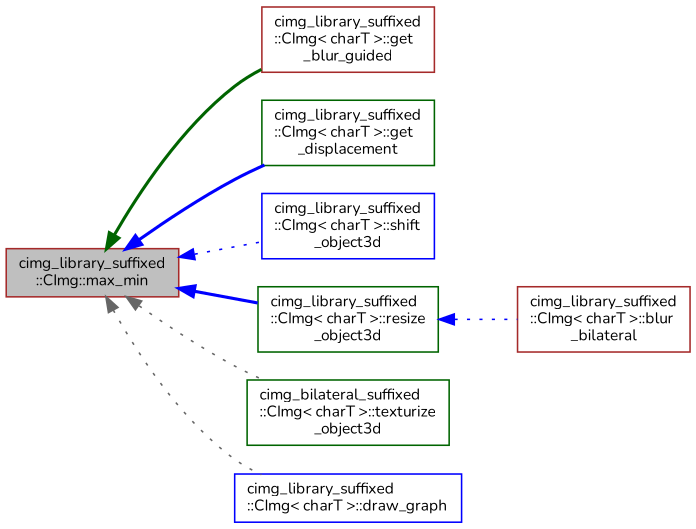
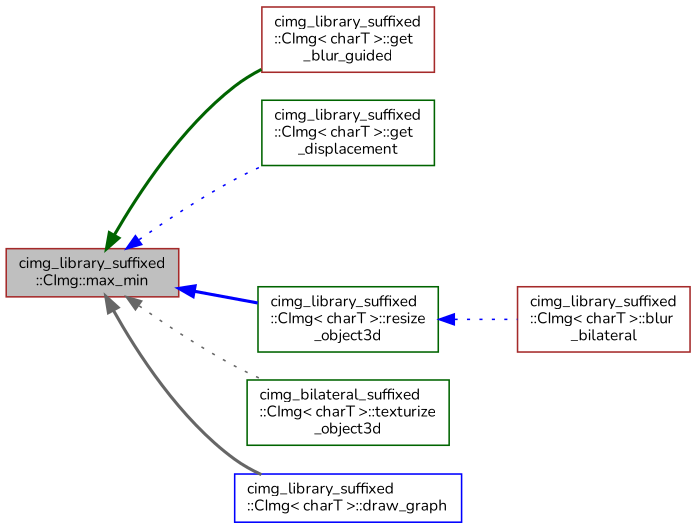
edge "cimg_library_suffixed ::CImg< charT >::get _displacement" -> "cimg_library_suffixed ::CImg::max_min": style bold -> dotted
node "cimg_library_suffixed ::CImg< charT >::shift _object3d": removed
edge "cimg_library_suffixed ::CImg< charT >::draw_graph" -> "cimg_library_suffixed ::CImg::max_min": style dotted -> bold
